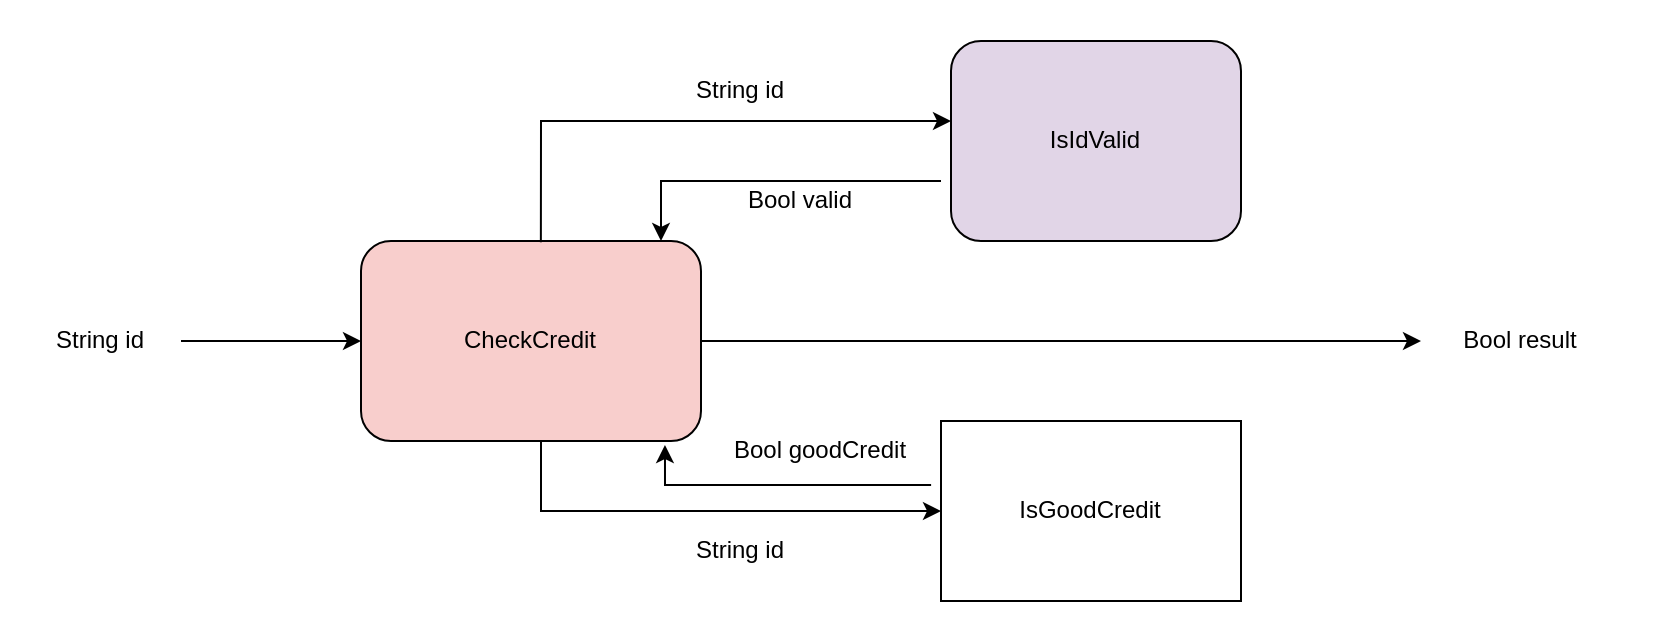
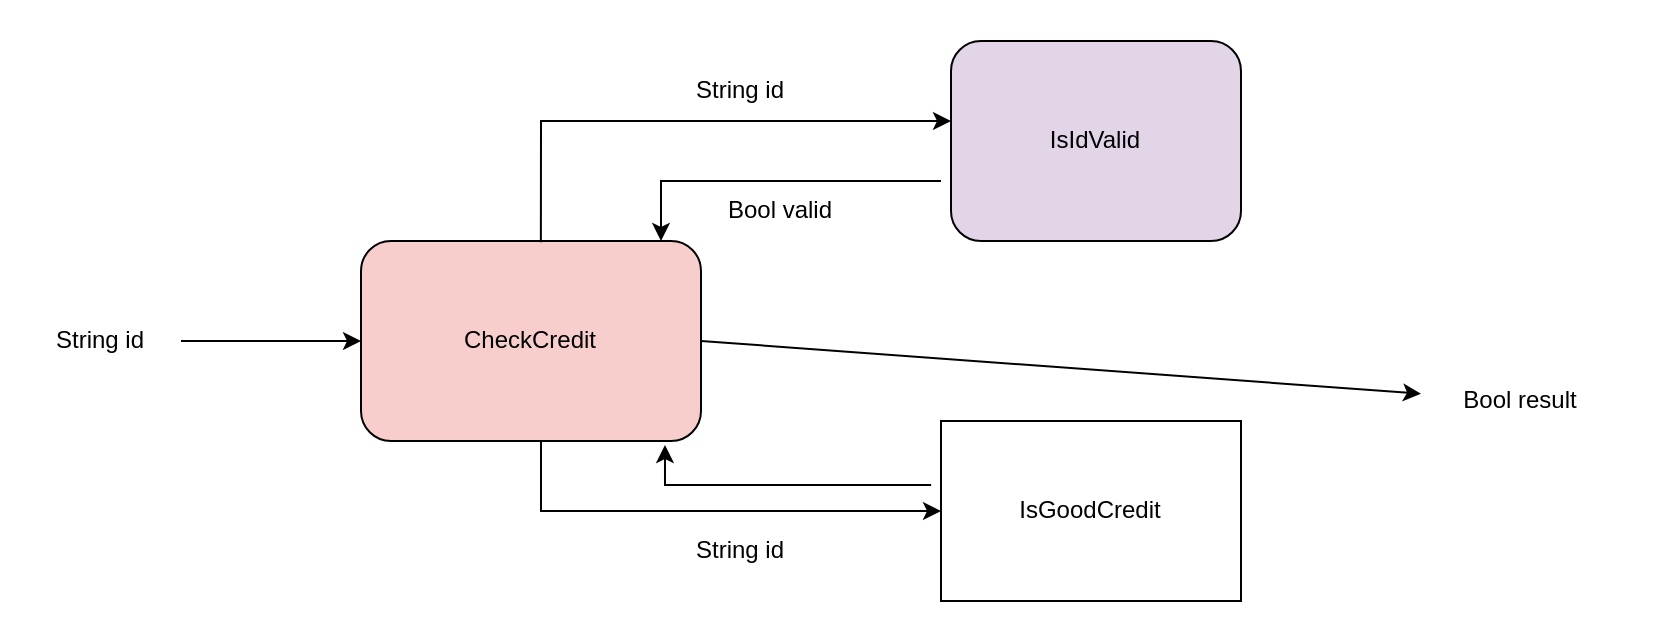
node "Bool valid": moved (801, 201) -> (781, 211)
node "Bool result": moved (1521, 341) -> (1521, 401)
node "Bool goodCredit": removed
